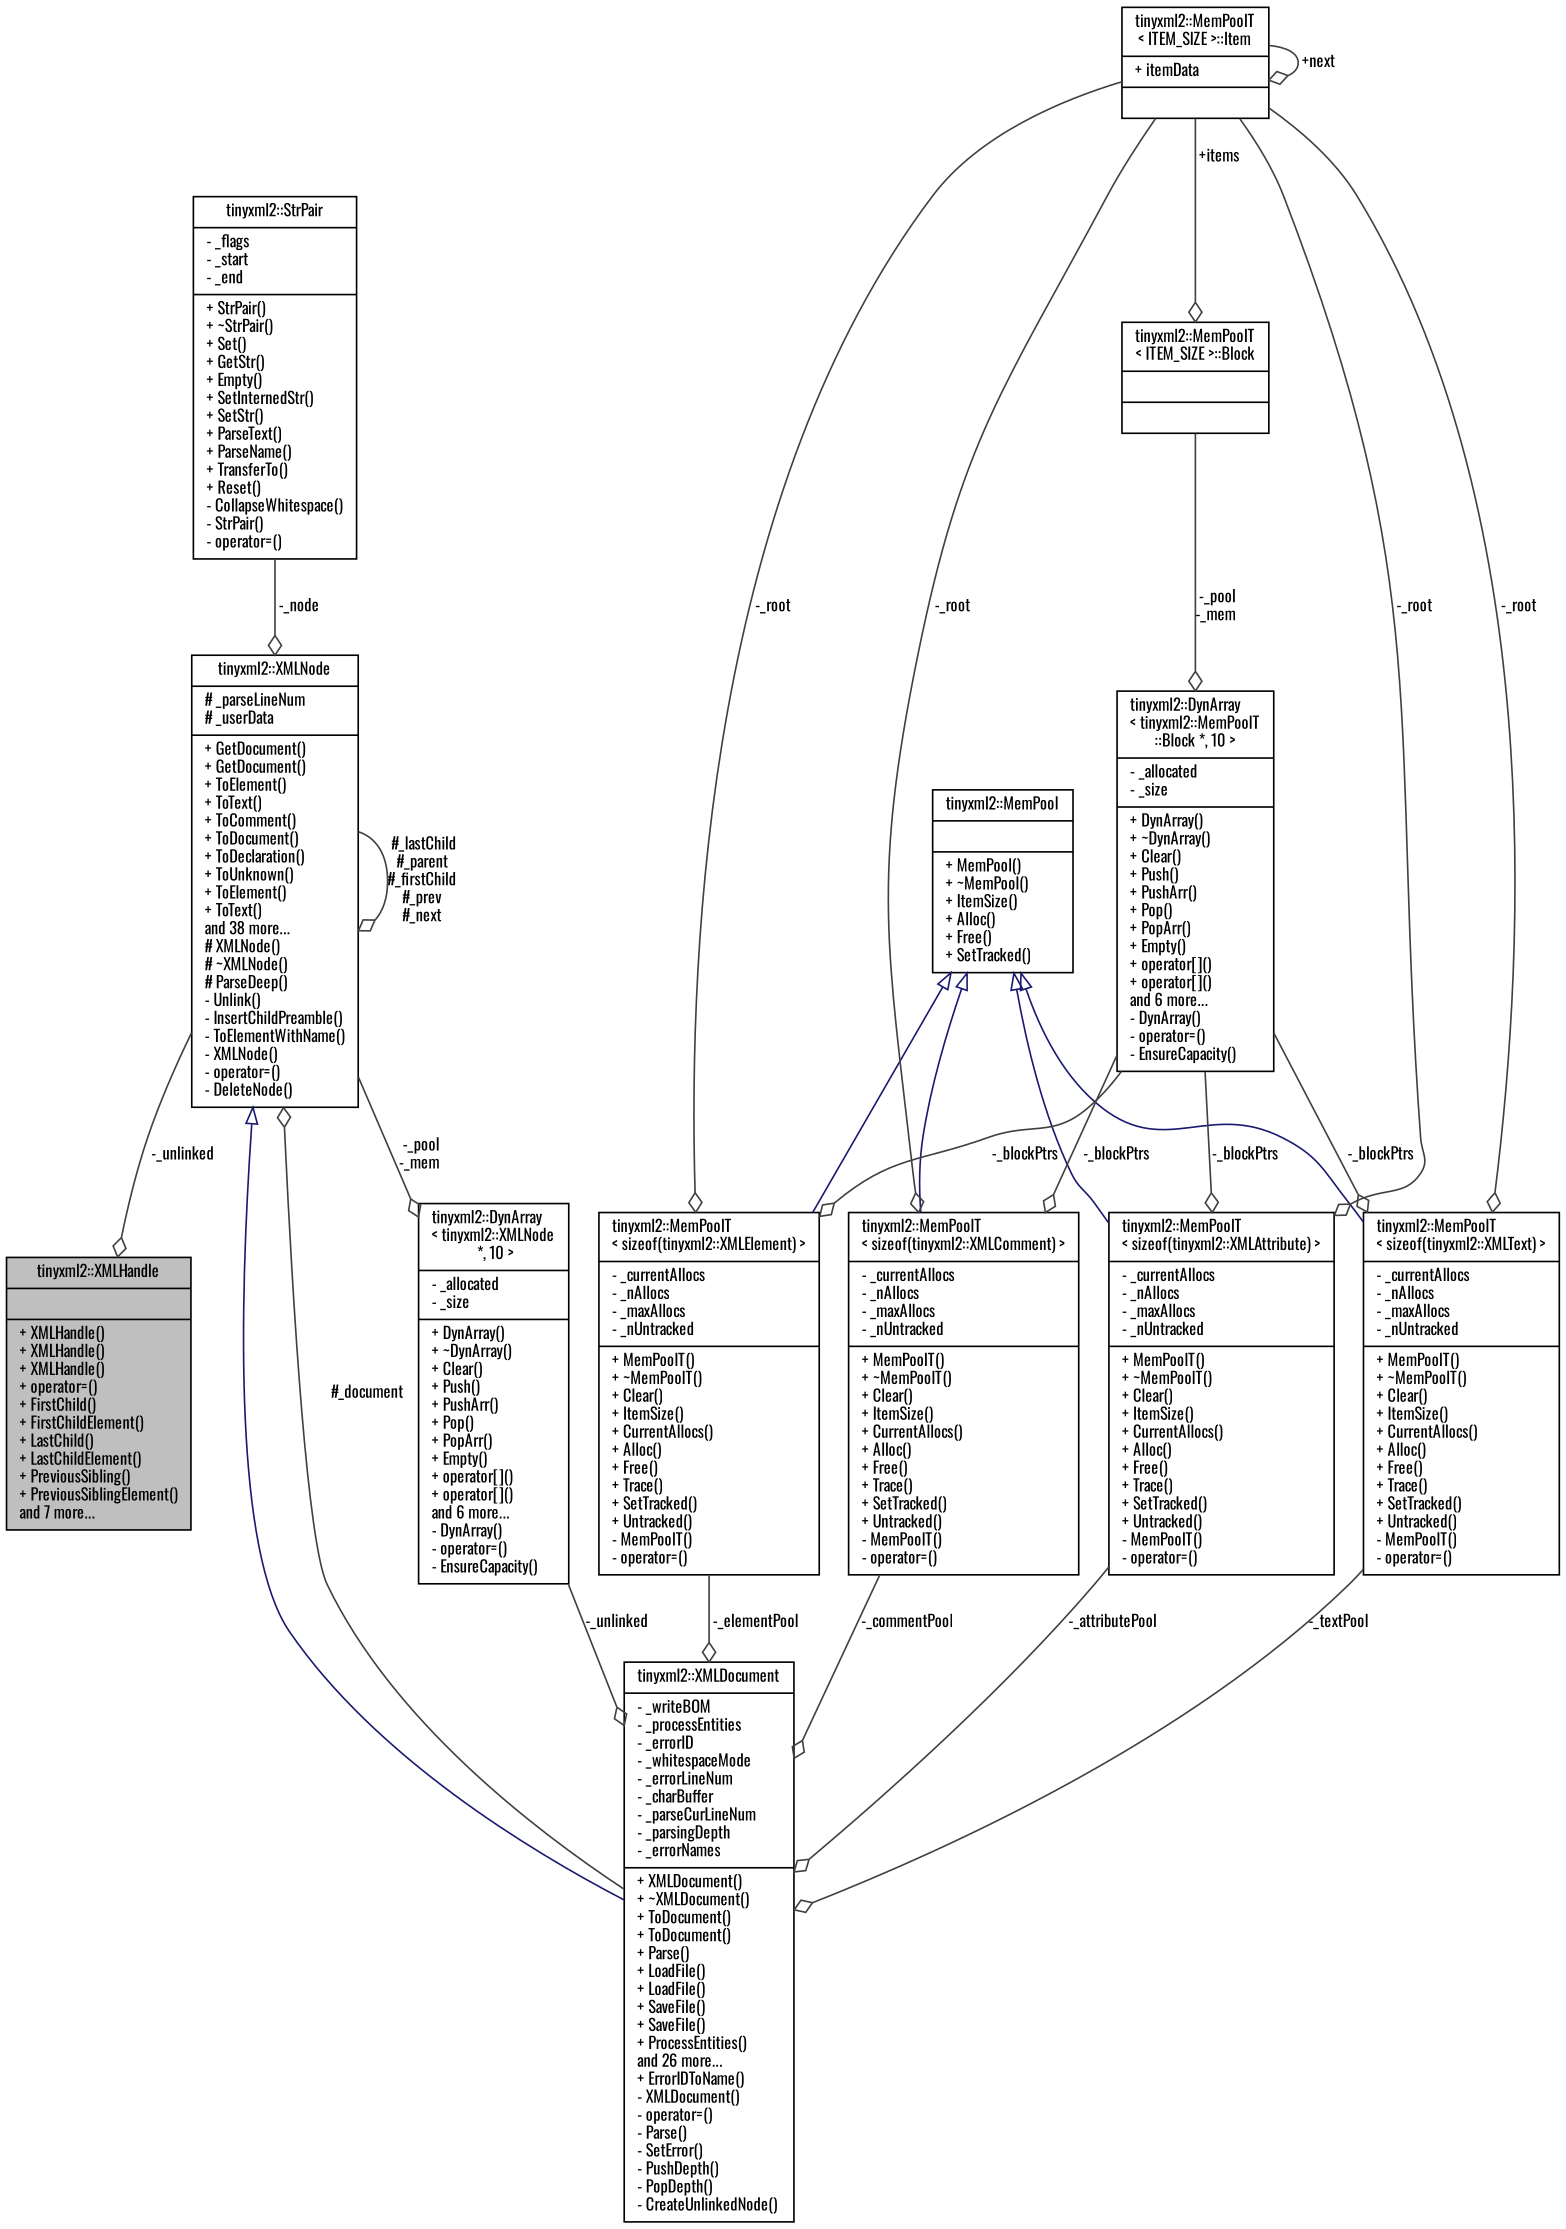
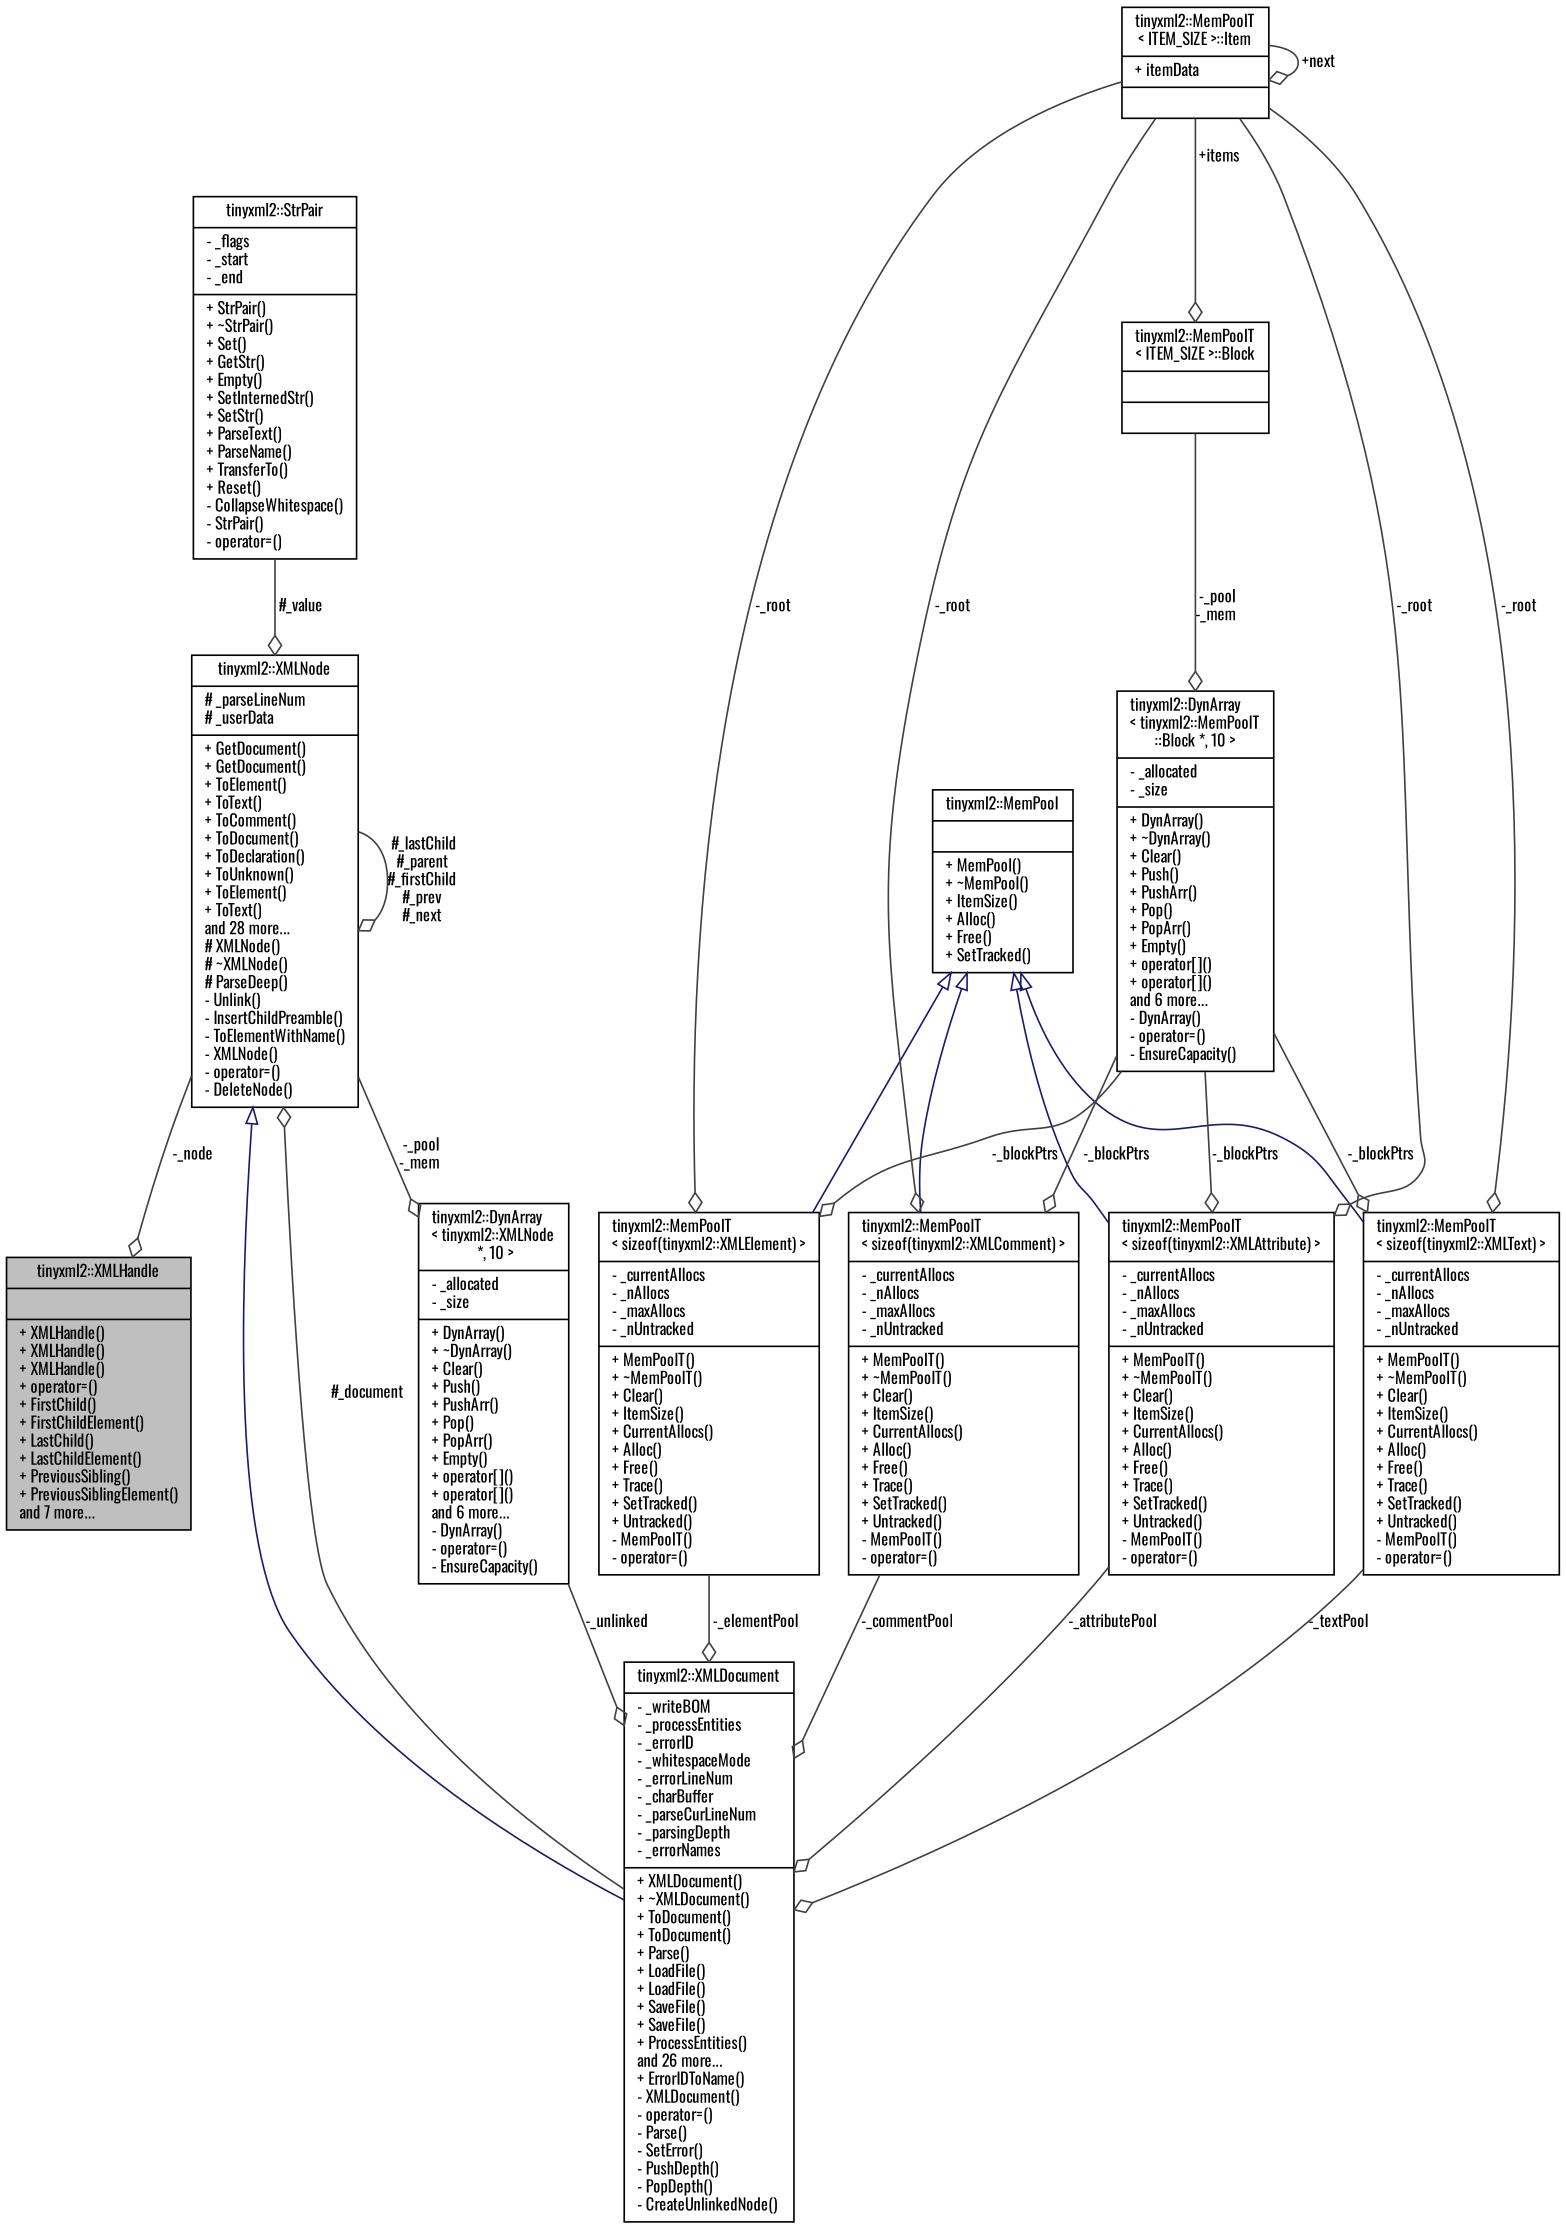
edge "tinyxml2::StrPair" -> "tinyxml2::XMLNode": label " -_node" -> " #_value"
node "tinyxml2::XMLNode": text "and 38 more..." -> "and 28 more..."
edge "tinyxml2::XMLNode" -> "tinyxml2::XMLHandle": label " -_unlinked" -> " -_node"
